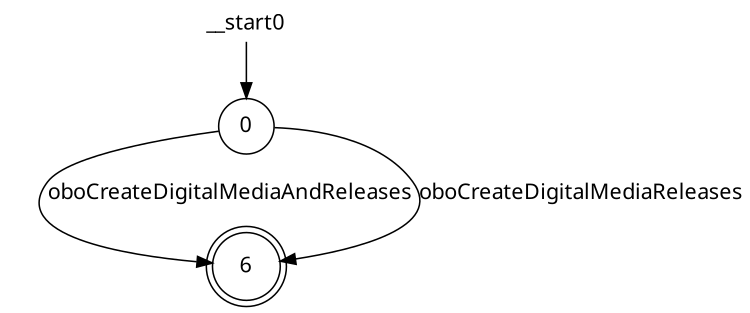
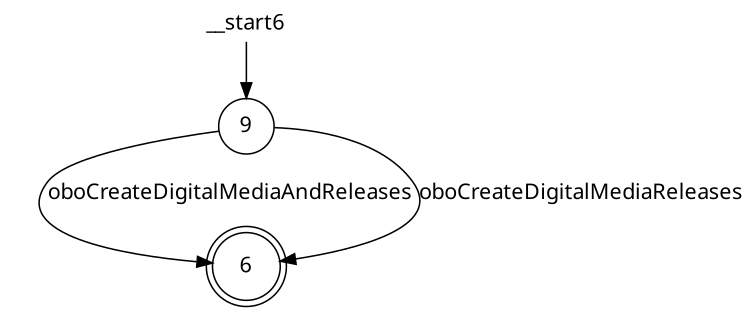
node "__start0": label "__start0" -> "__start6"
node "0": label "0" -> "9"
